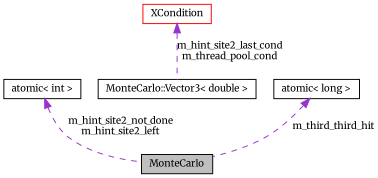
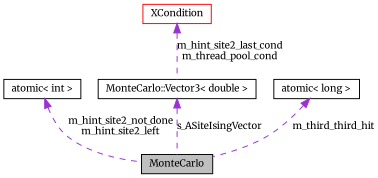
edge "MonteCarlo" -> "MonteCarlo::Vector3< double >": added, label "s_ASiteIsingVector"
